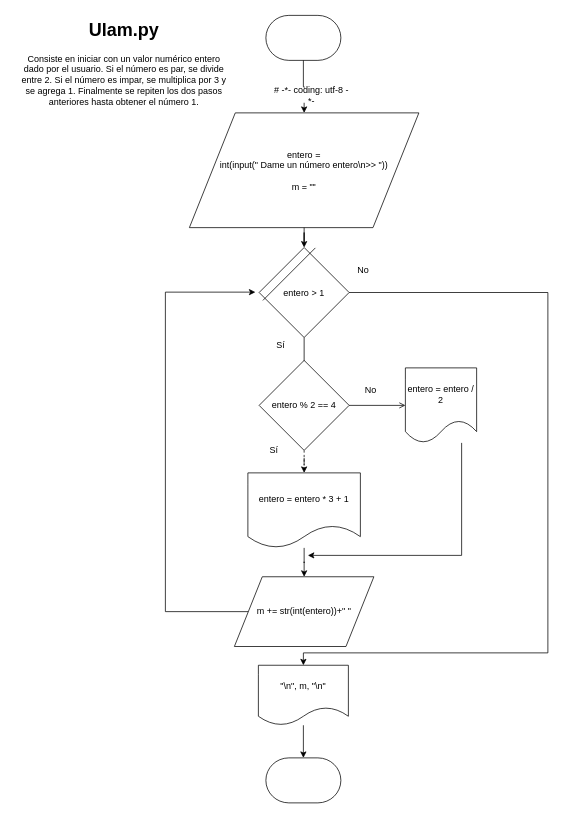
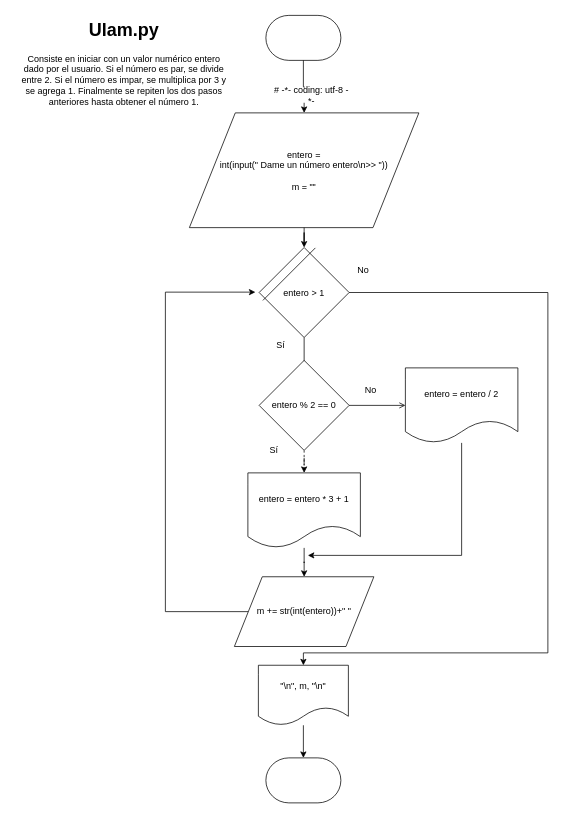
node "entero % 2 == 4": label "entero % 2 == 4" -> "entero % 2 == 0"
node "entero = entero / 2": size 71x75 -> 113x75
